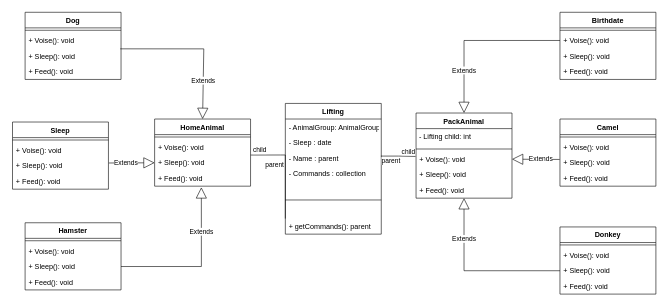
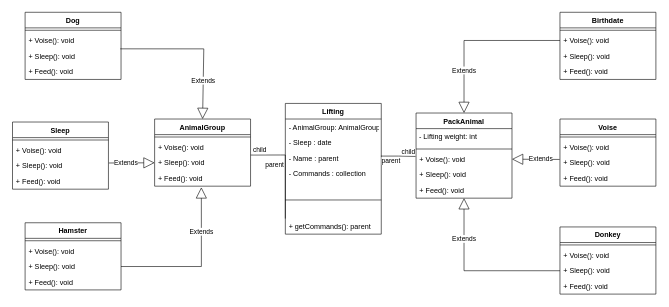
node "HomeAnimal": label "HomeAnimal" -> "AnimalGroup"
node "Camel": label "Camel" -> "Voise"
node "- Lifting child: int": label "- Lifting child: int" -> "- Lifting weight: int"
